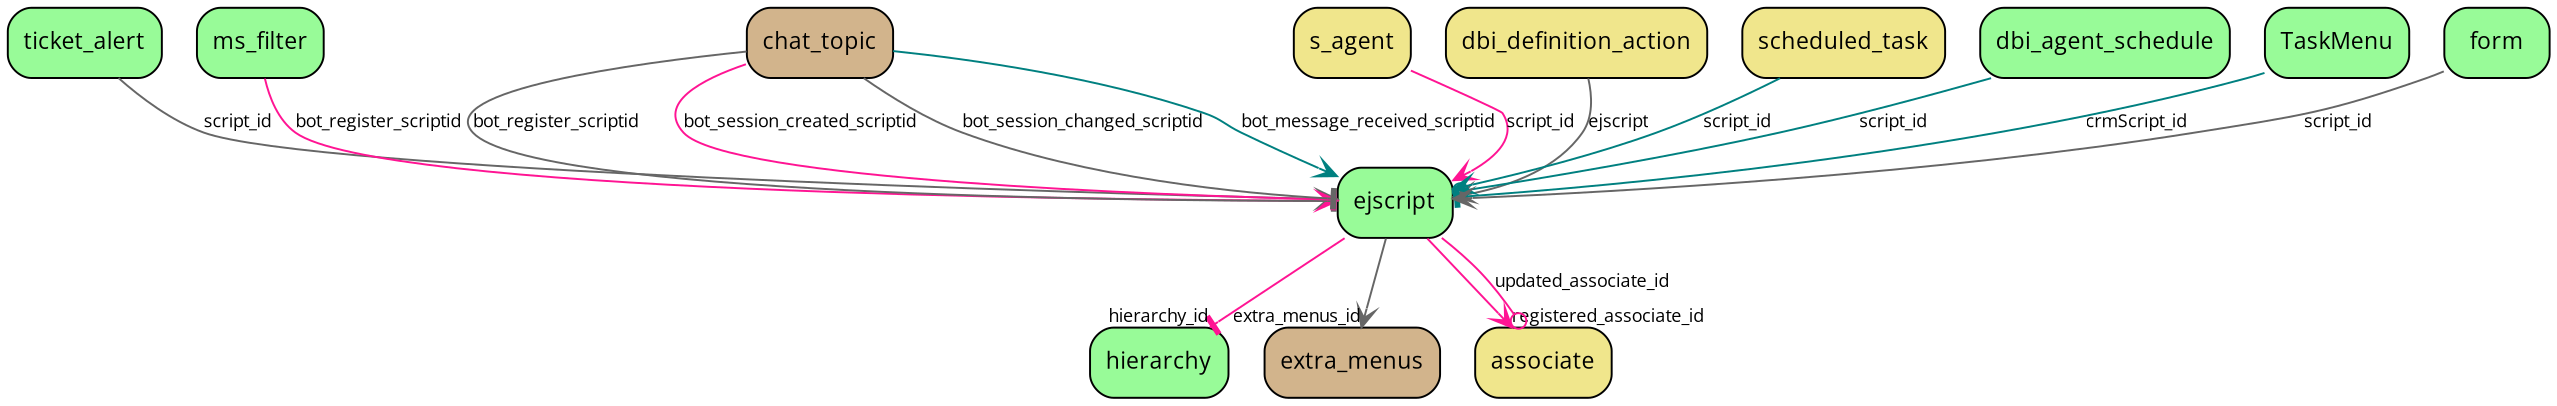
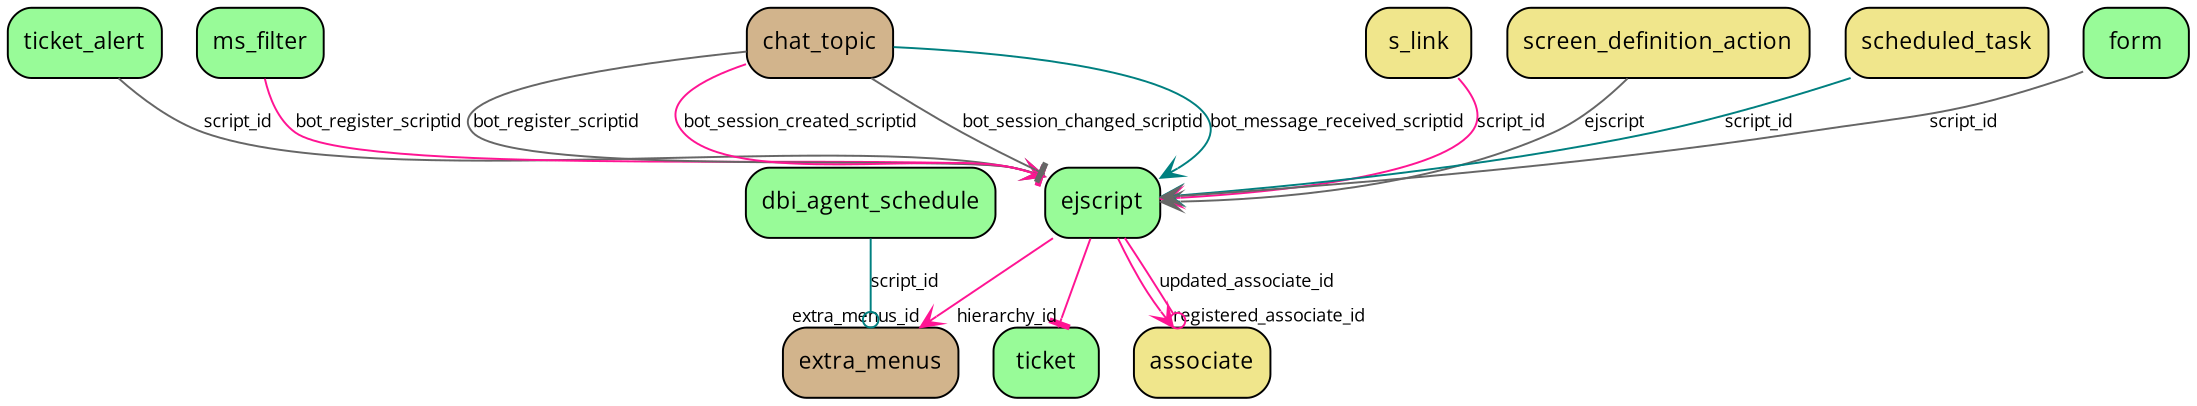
node "s_agent": label "s_agent" -> "s_link"
node "dbi_definition_action": label "dbi_definition_action" -> "screen_definition_action"
node "TaskMenu": removed
edge "dbi_agent_schedule" -> "ejscript": now "dbi_agent_schedule" -> "extra_menus"
edge "ejscript" -> "extra_menus": color gray40 -> deeppink
node "hierarchy": label "hierarchy" -> "ticket"
